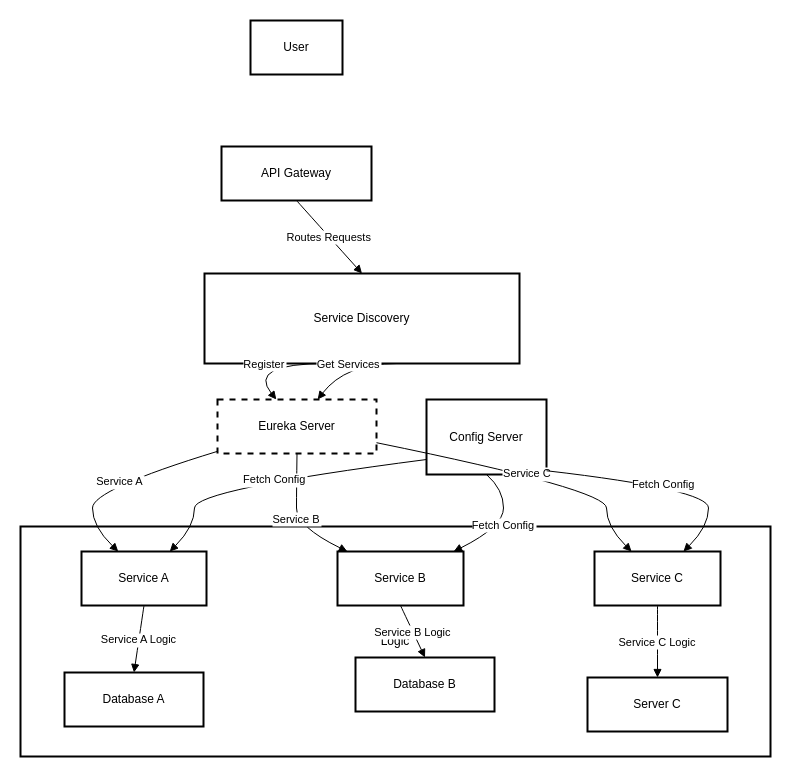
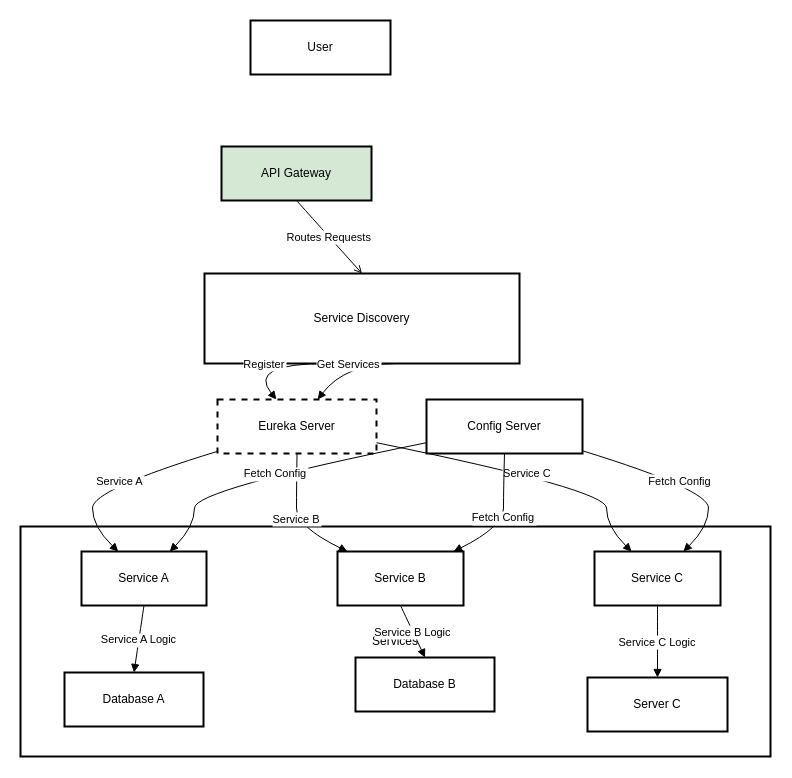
node "User": size 92x54 -> 140x54
node "API Gateway": fillcolor #ffffff -> #d5e8d4
edge "API Gateway" -> "Service Discovery": arrowhead block -> open
node "Config Server": size 120x75 -> 156x54
node "Logic": label "Logic" -> "Services"
